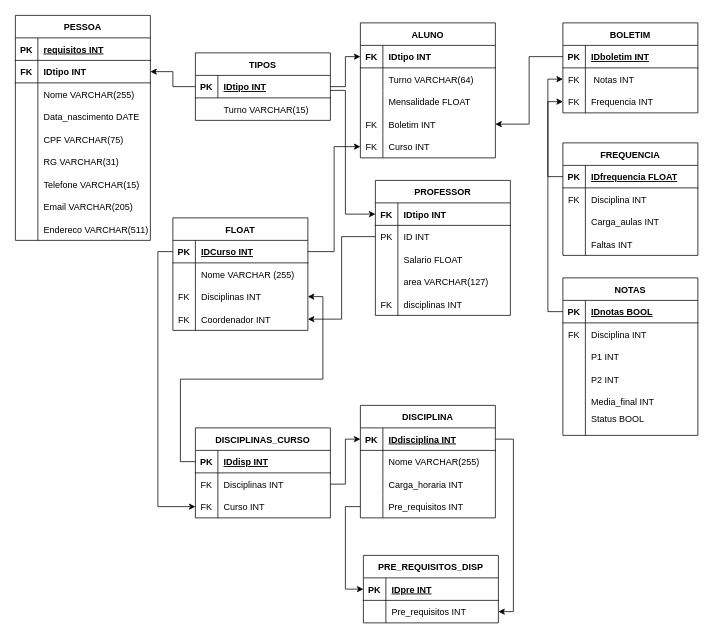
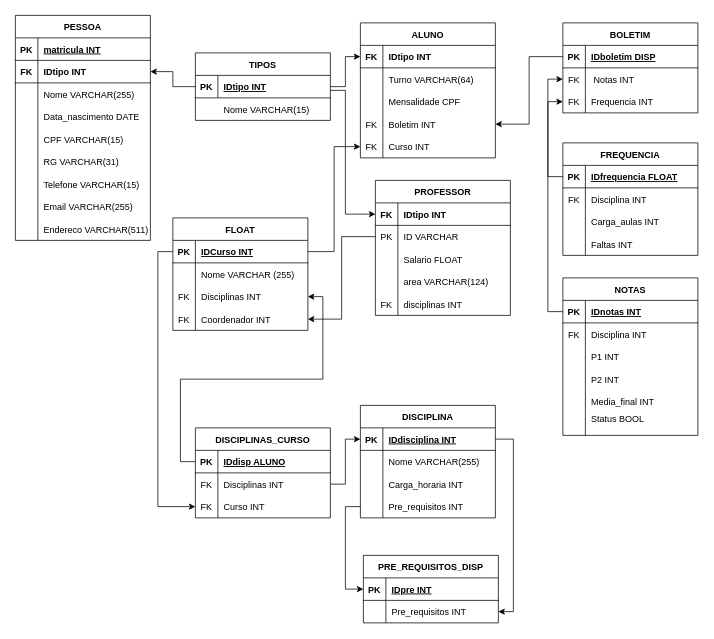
node "requisitos INT": label "requisitos INT" -> "matricula INT"
node "IDboletim INT": label "IDboletim INT" -> "IDboletim DISP"
node "Mensalidade FLOAT": label "Mensalidade FLOAT" -> "Mensalidade CPF"
node "Turno VARCHAR(15)": label "Turno VARCHAR(15)" -> "Nome VARCHAR(15)"
node "CPF VARCHAR(75)": label "CPF VARCHAR(75)" -> "CPF VARCHAR(15)"
node "Email VARCHAR(205)": label "Email VARCHAR(205)" -> "Email VARCHAR(255)"
node "ID INT": label "ID INT" -> "ID VARCHAR"
node "area VARCHAR(127)": label "area VARCHAR(127)" -> "area VARCHAR(124)"
node "IDnotas BOOL": label "IDnotas BOOL" -> "IDnotas INT"
node "IDdisp INT": label "IDdisp INT" -> "IDdisp ALUNO"
